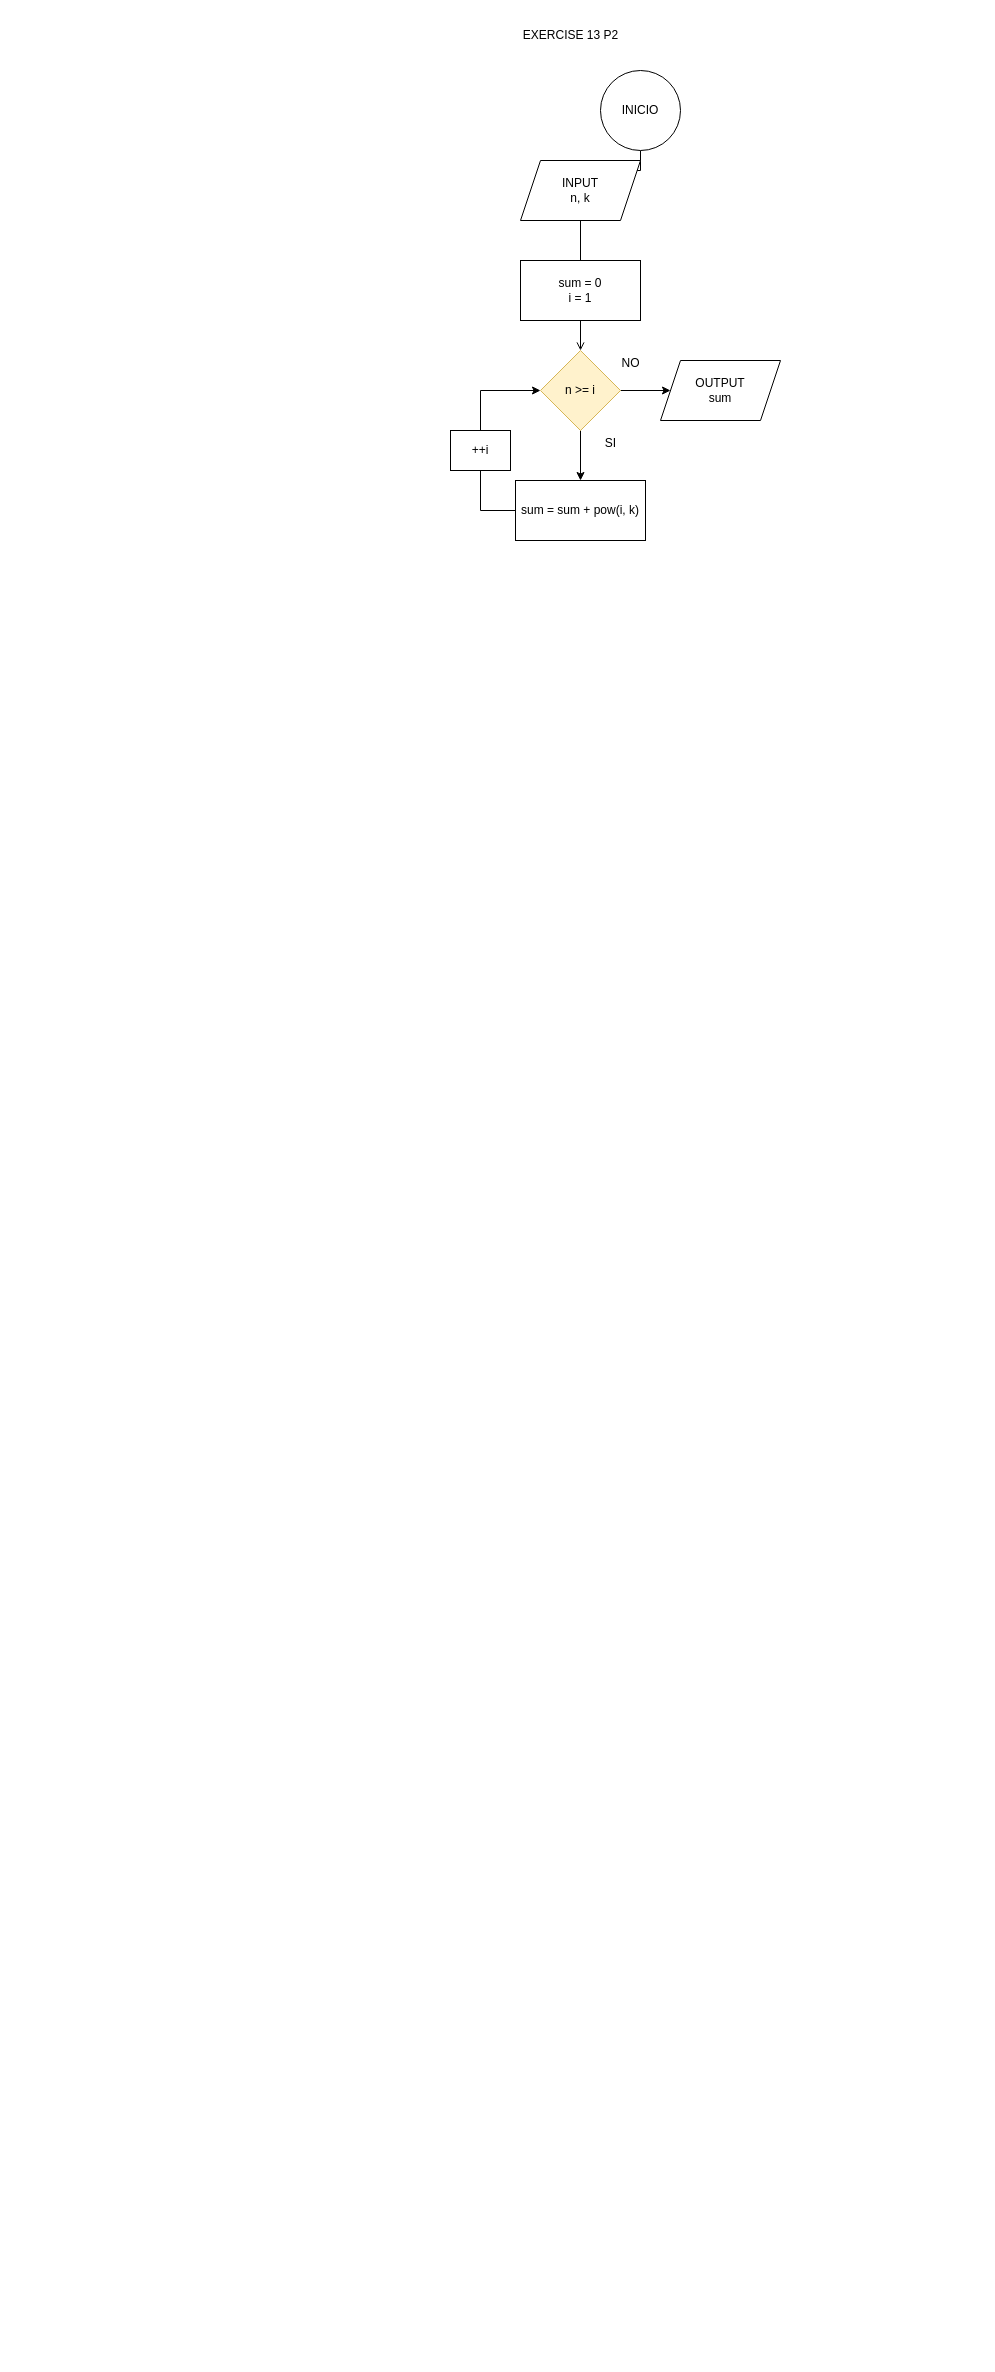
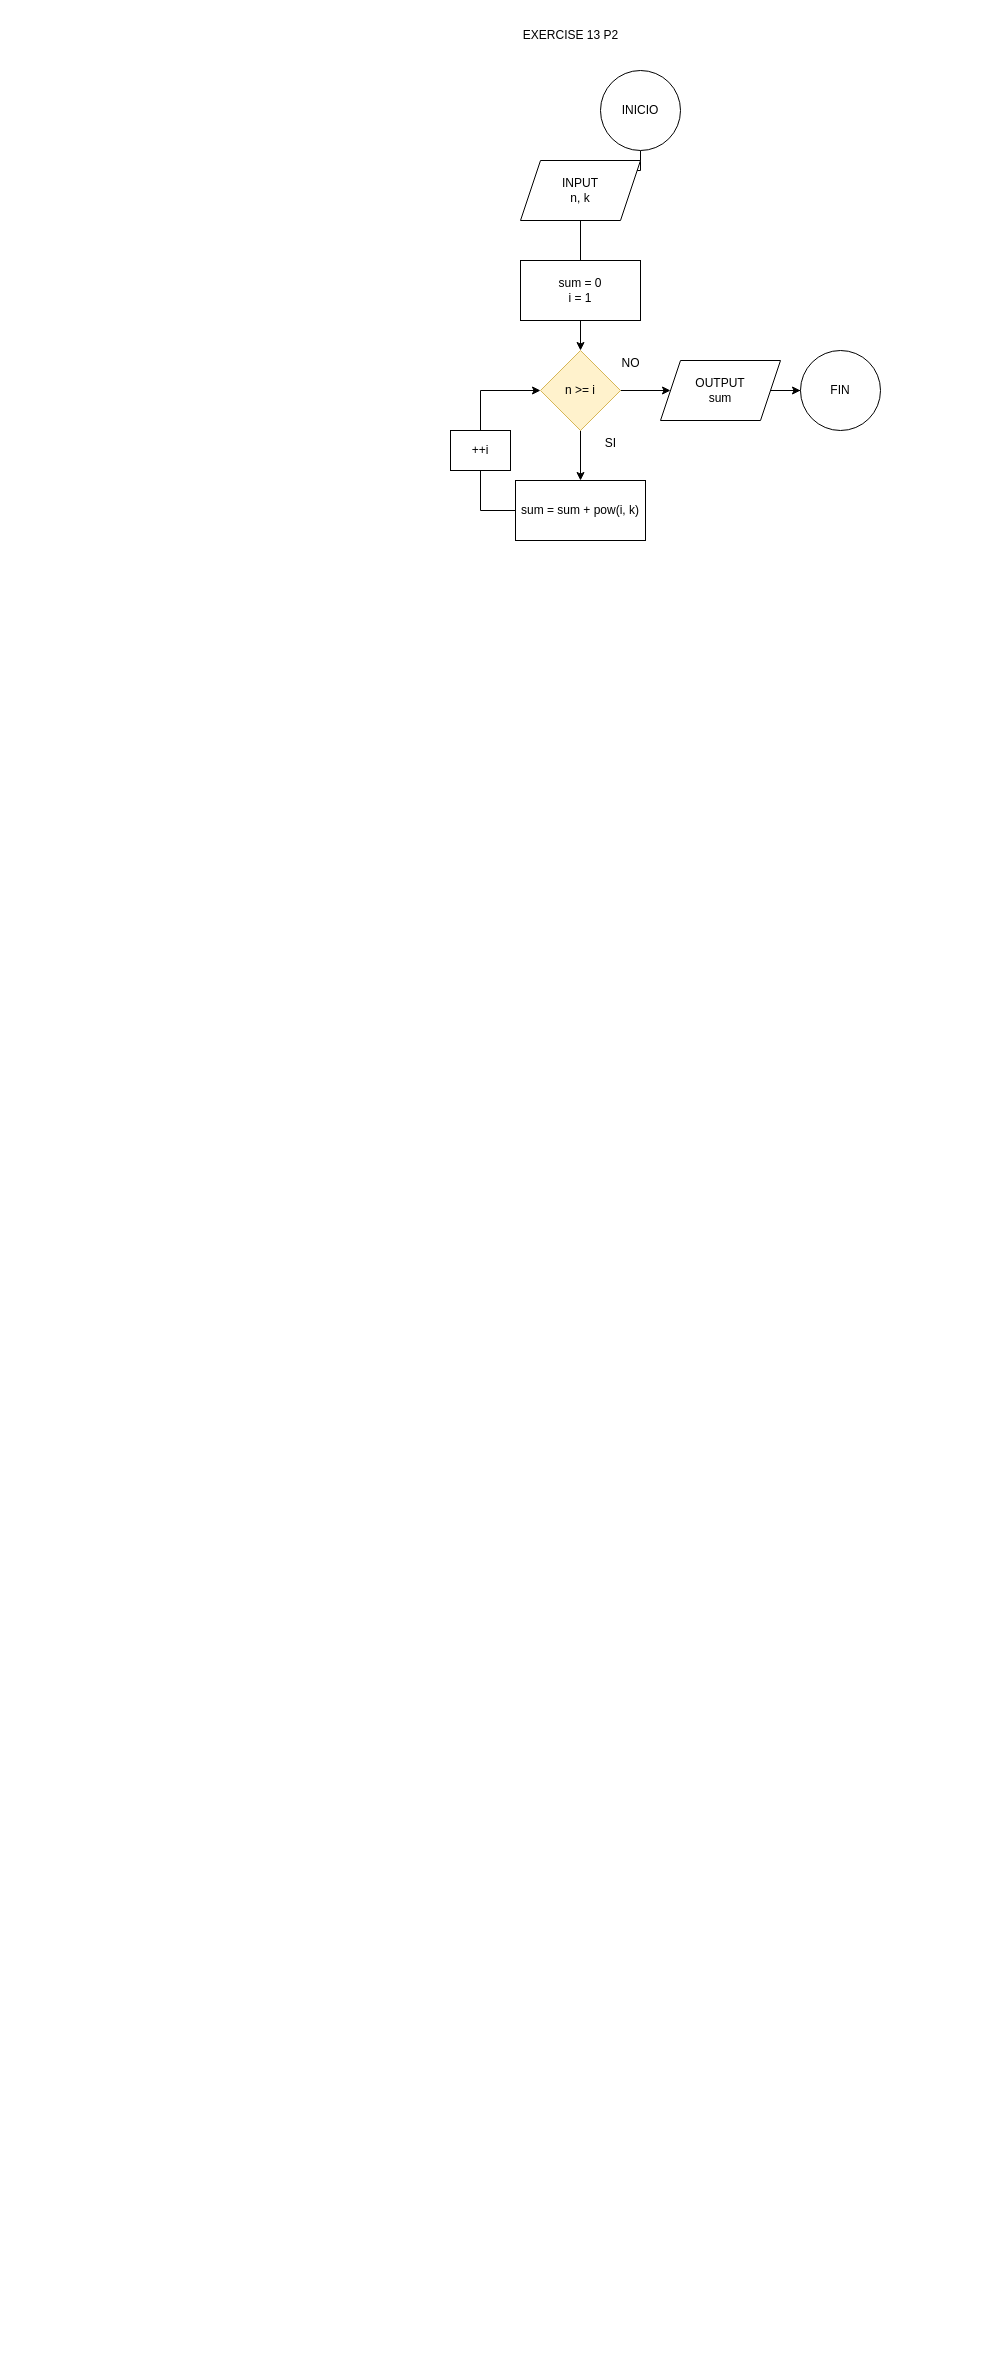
edge "sum = 0 i = 1" -> "n >= i": arrowhead open -> classic
edge "OUTPUT sum" -> "FIN": added
node "FIN": added
